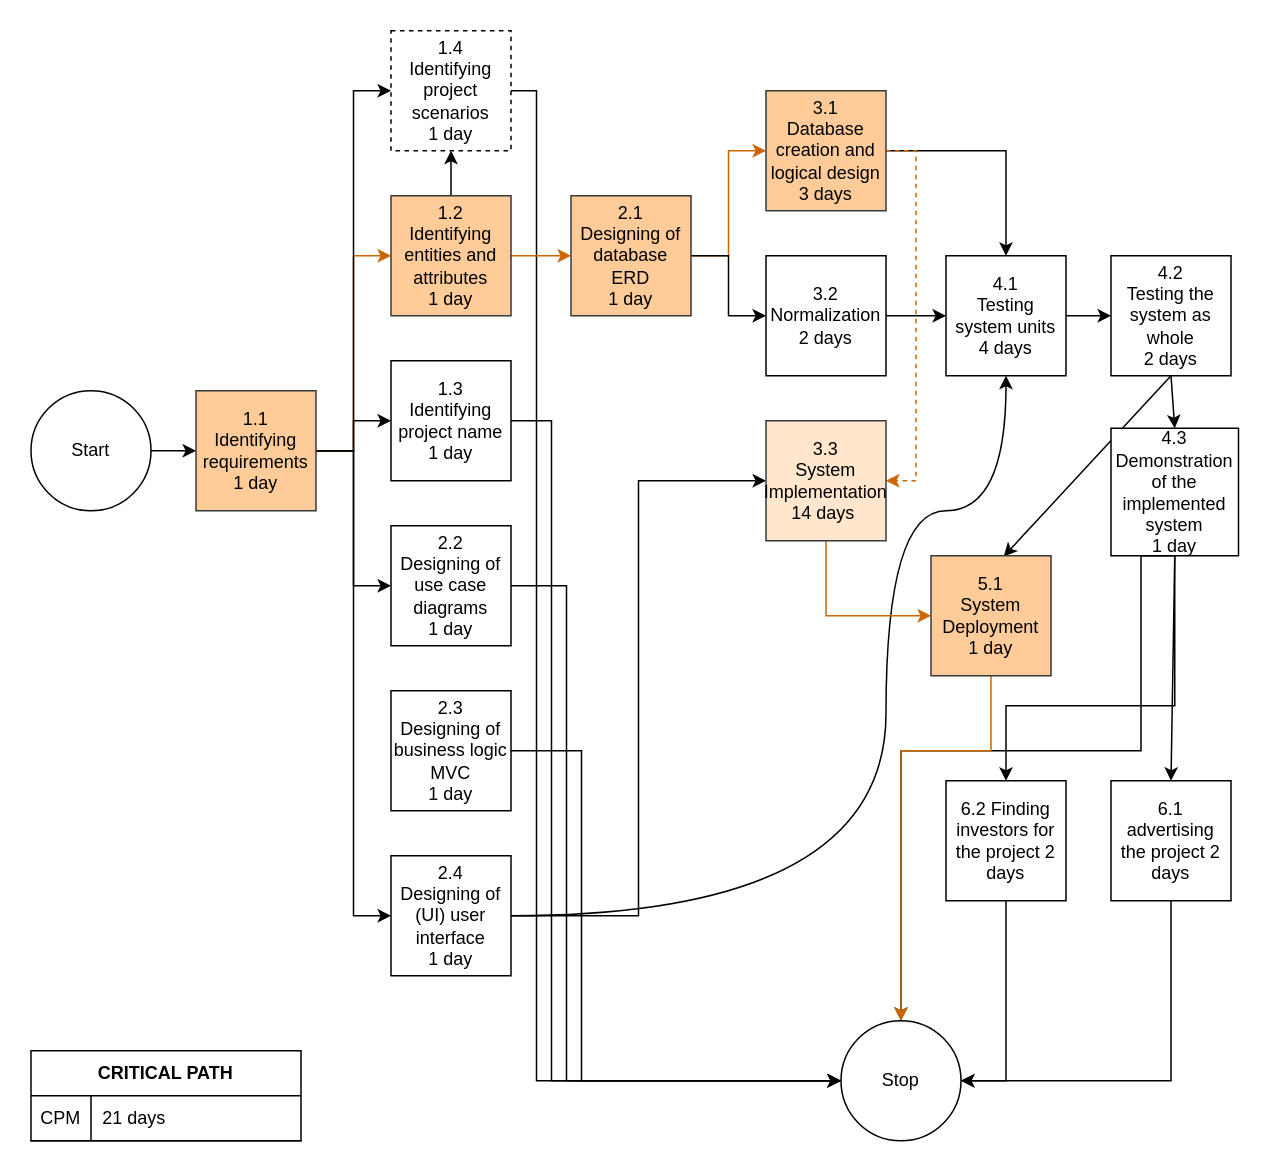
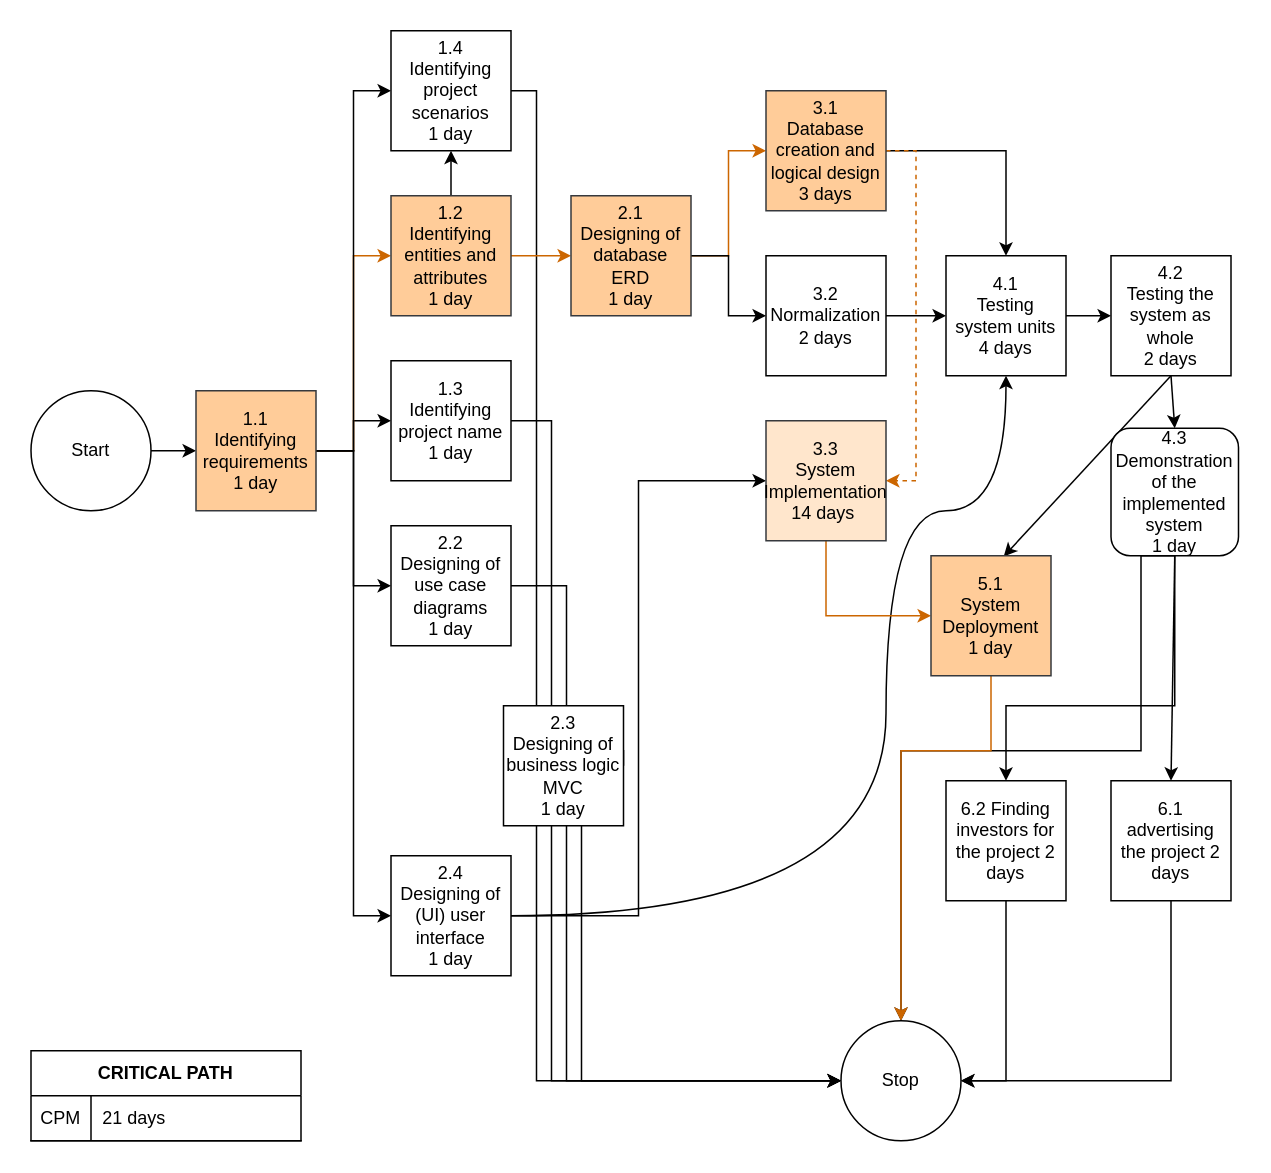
node "1.4Identifying project scenarios1 day": style dashed -> solid
node "4.3Demonstration of the implemented system1 day": shape rectangle -> rounded rectangle
node "2.3Designing of business logic MVC1 day": moved (451, 751) -> (563, 766)
